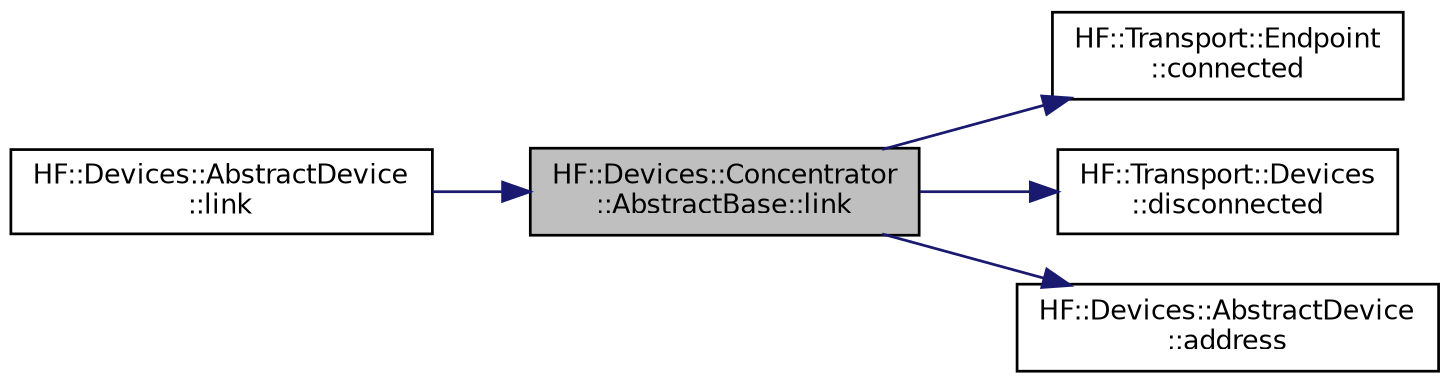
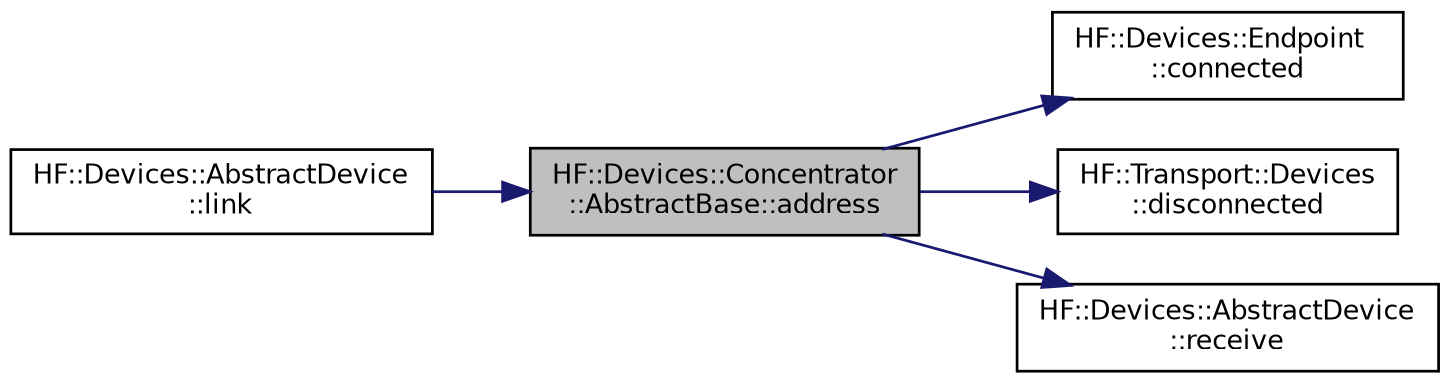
node "HF::Transport::Endpoint ::connected": label "HF::Transport::Endpoint ::connected" -> "HF::Devices::Endpoint ::connected"
node "HF::Devices::Concentrator ::AbstractBase::link": label "HF::Devices::Concentrator ::AbstractBase::link" -> "HF::Devices::Concentrator ::AbstractBase::address"
node "HF::Devices::AbstractDevice ::address": label "HF::Devices::AbstractDevice ::address" -> "HF::Devices::AbstractDevice ::receive"
